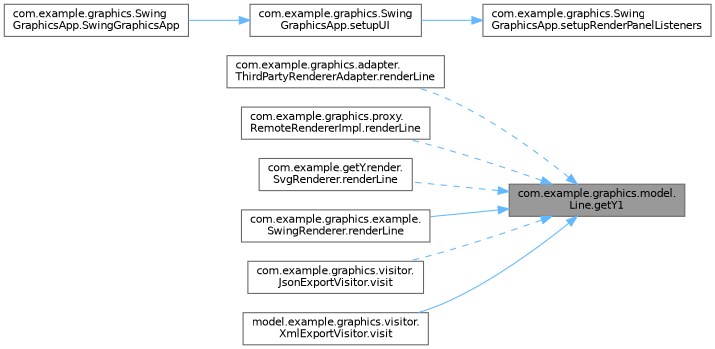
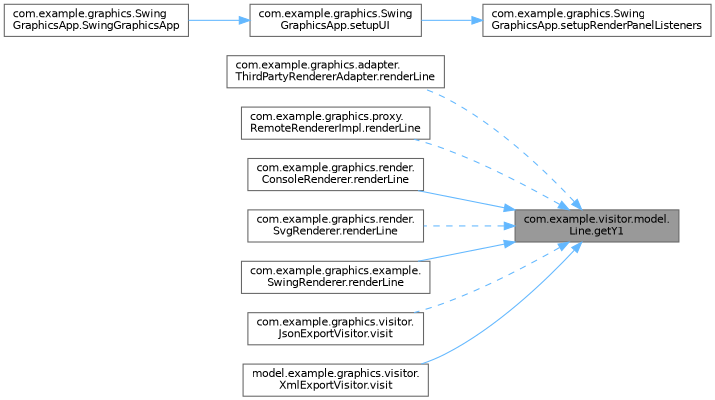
node "com.example.getY.render. SvgRenderer.renderLine": label "com.example.getY.render. SvgRenderer.renderLine" -> "com.example.graphics.render. SvgRenderer.renderLine"
node "com.example.graphics.render. ConsoleRenderer.renderLine": added
node "com.example.graphics.model. Line.getY1": label "com.example.graphics.model. Line.getY1" -> "com.example.visitor.model. Line.getY1"
